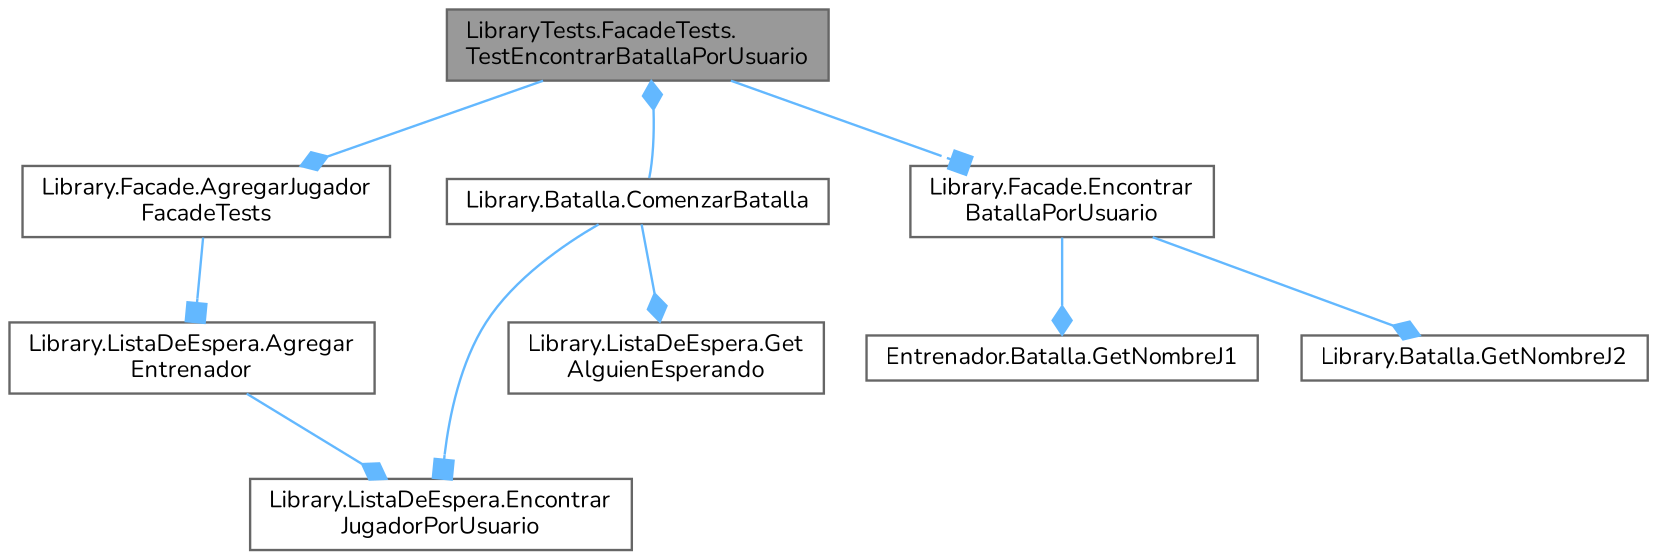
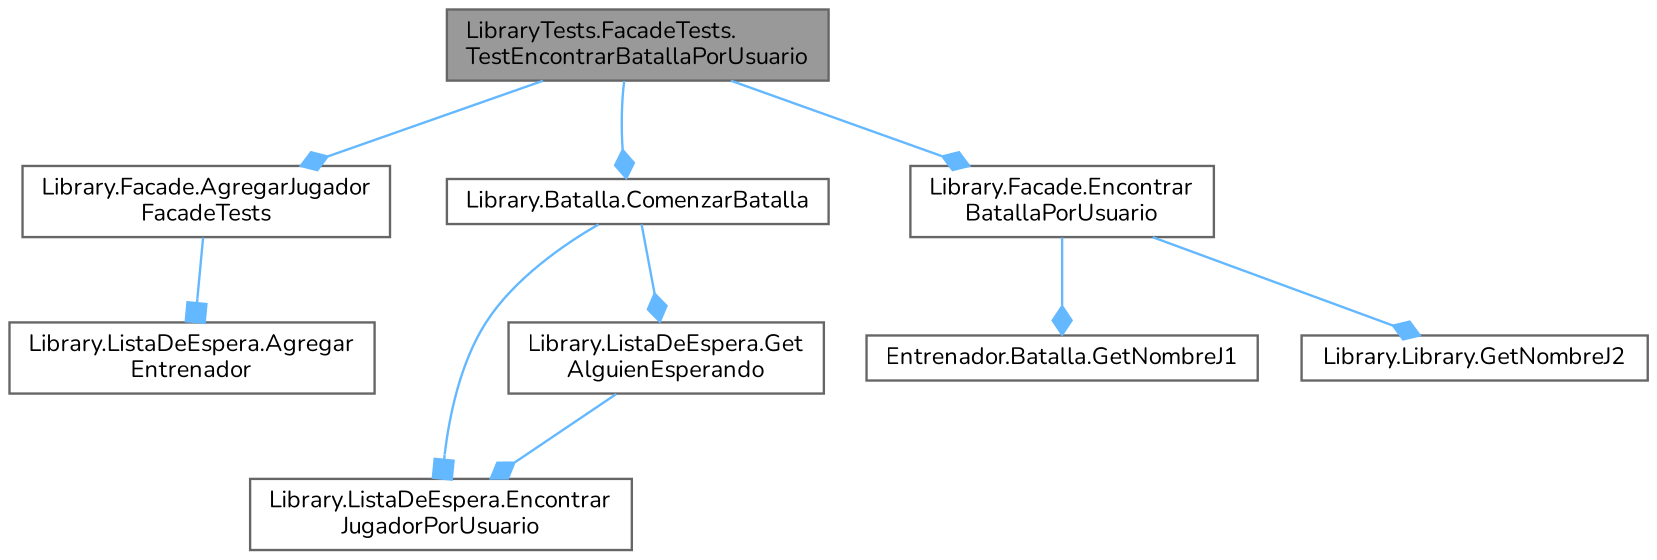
edge "LibraryTests.FacadeTests. TestEncontrarBatallaPorUsuario" -> "Library.Facade.Encontrar BatallaPorUsuario": arrowhead box -> diamond
edge "Library.Batalla.ComenzarBatalla" -> "LibraryTests.FacadeTests. TestEncontrarBatallaPorUsuario": reversed
node "Library.Batalla.GetNombreJ2": label "Library.Batalla.GetNombreJ2" -> "Library.Library.GetNombreJ2"
edge "Library.ListaDeEspera.Agregar Entrenador" -> "Library.ListaDeEspera.Encontrar JugadorPorUsuario": now "Library.ListaDeEspera.Get AlguienEsperando" -> "Library.ListaDeEspera.Encontrar JugadorPorUsuario"
